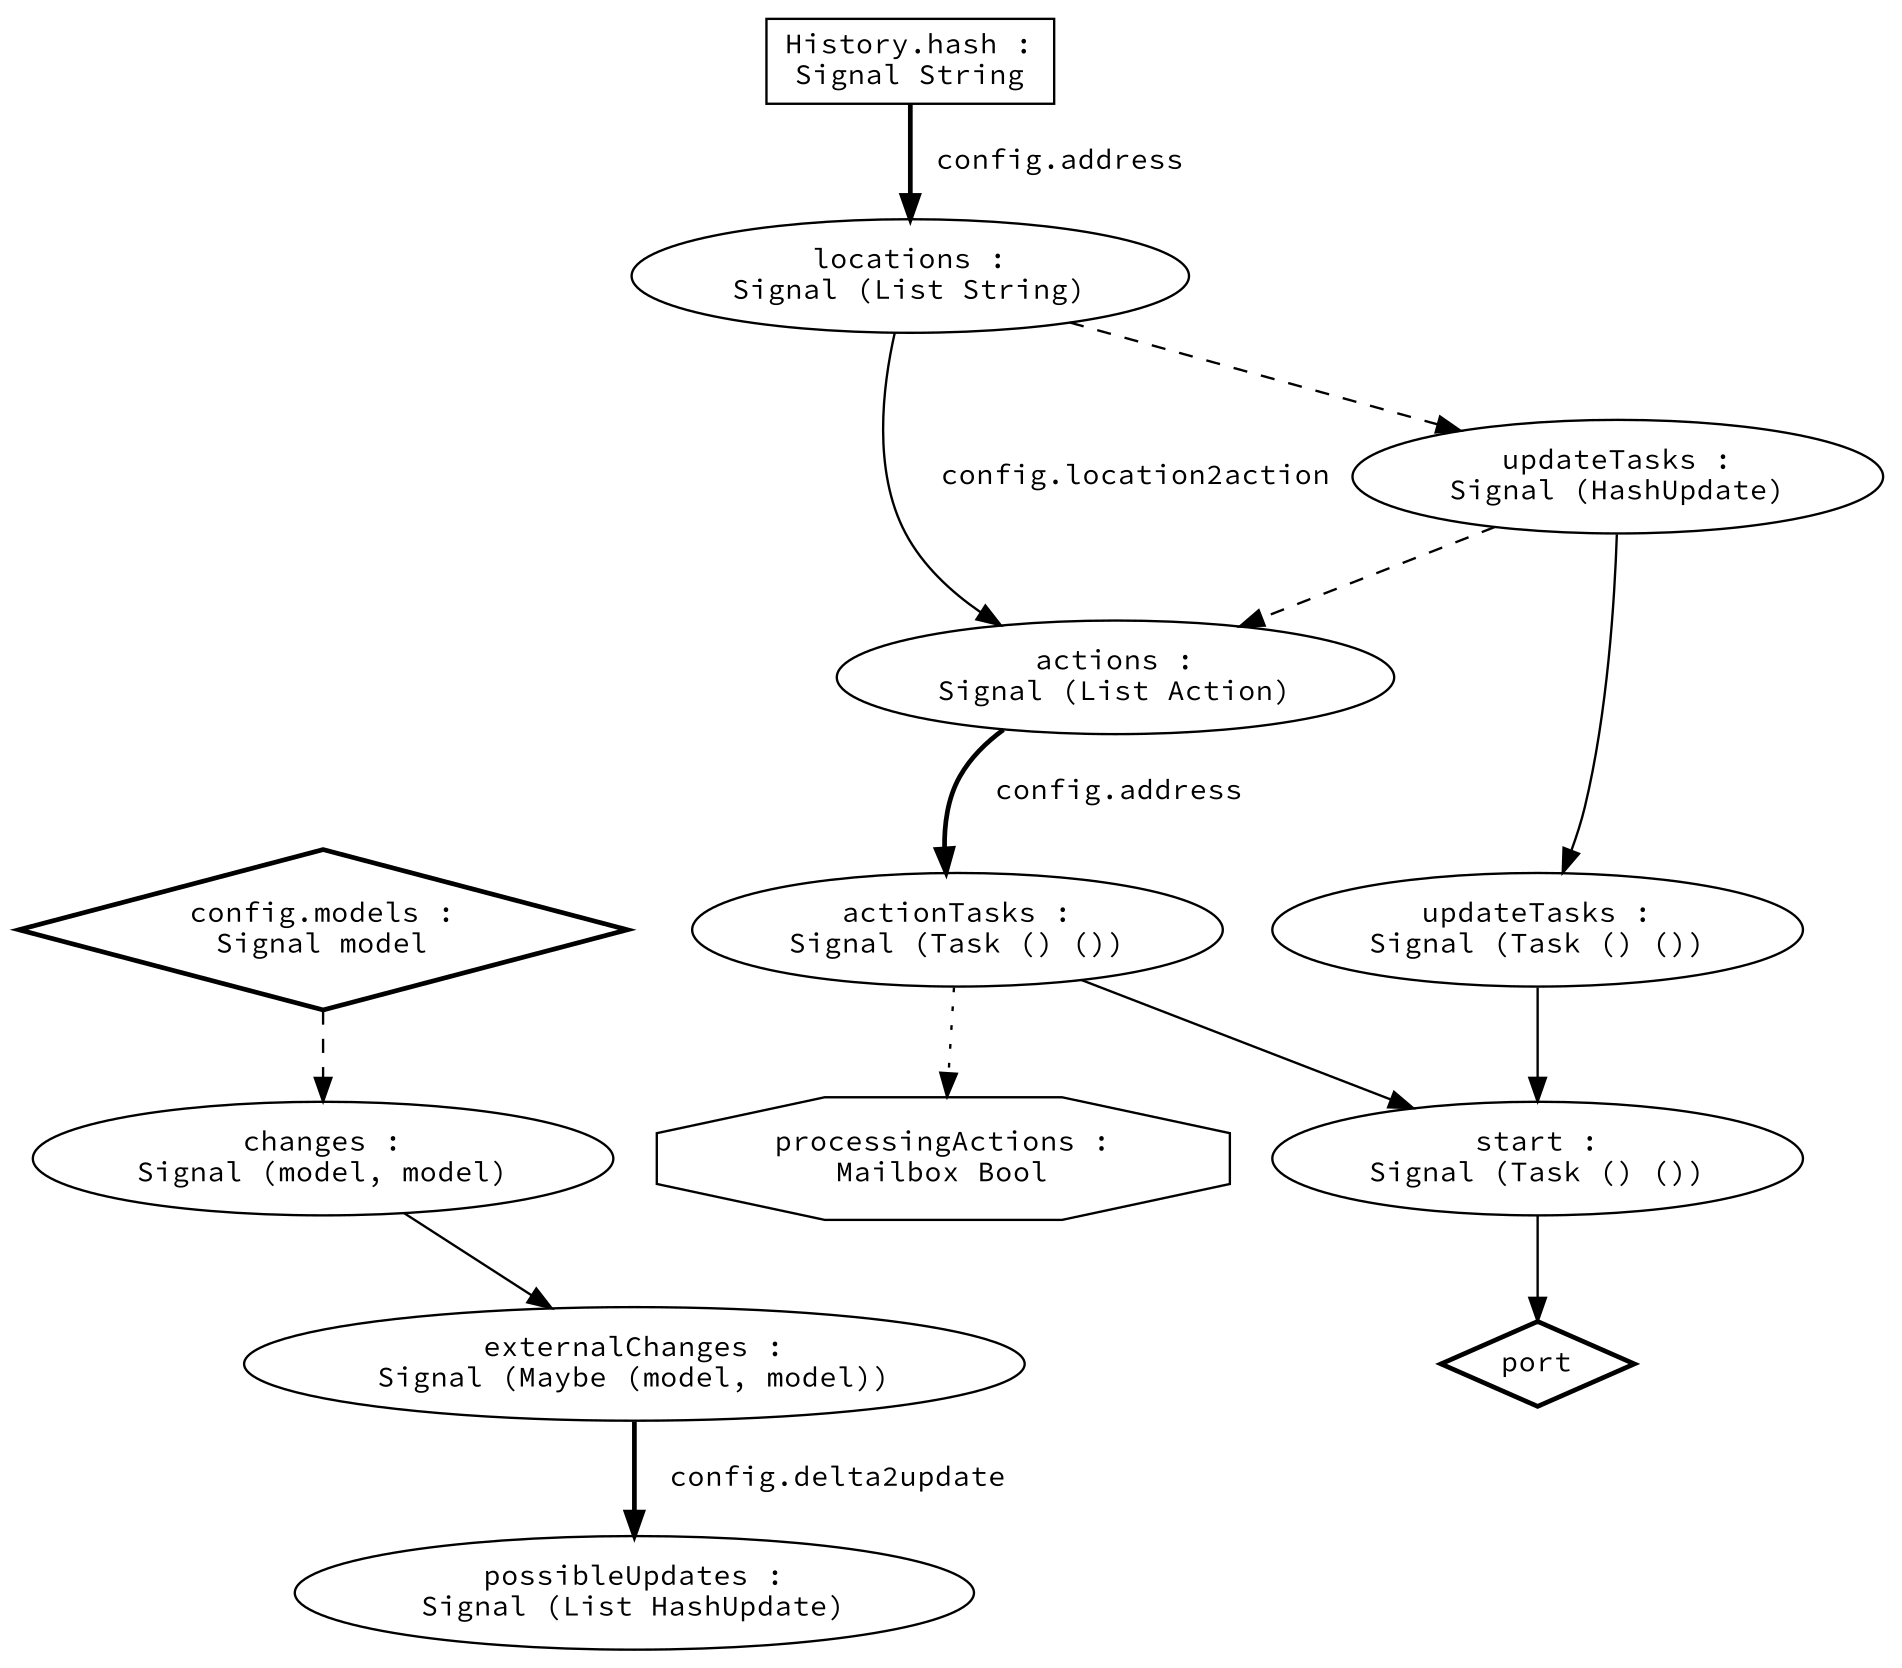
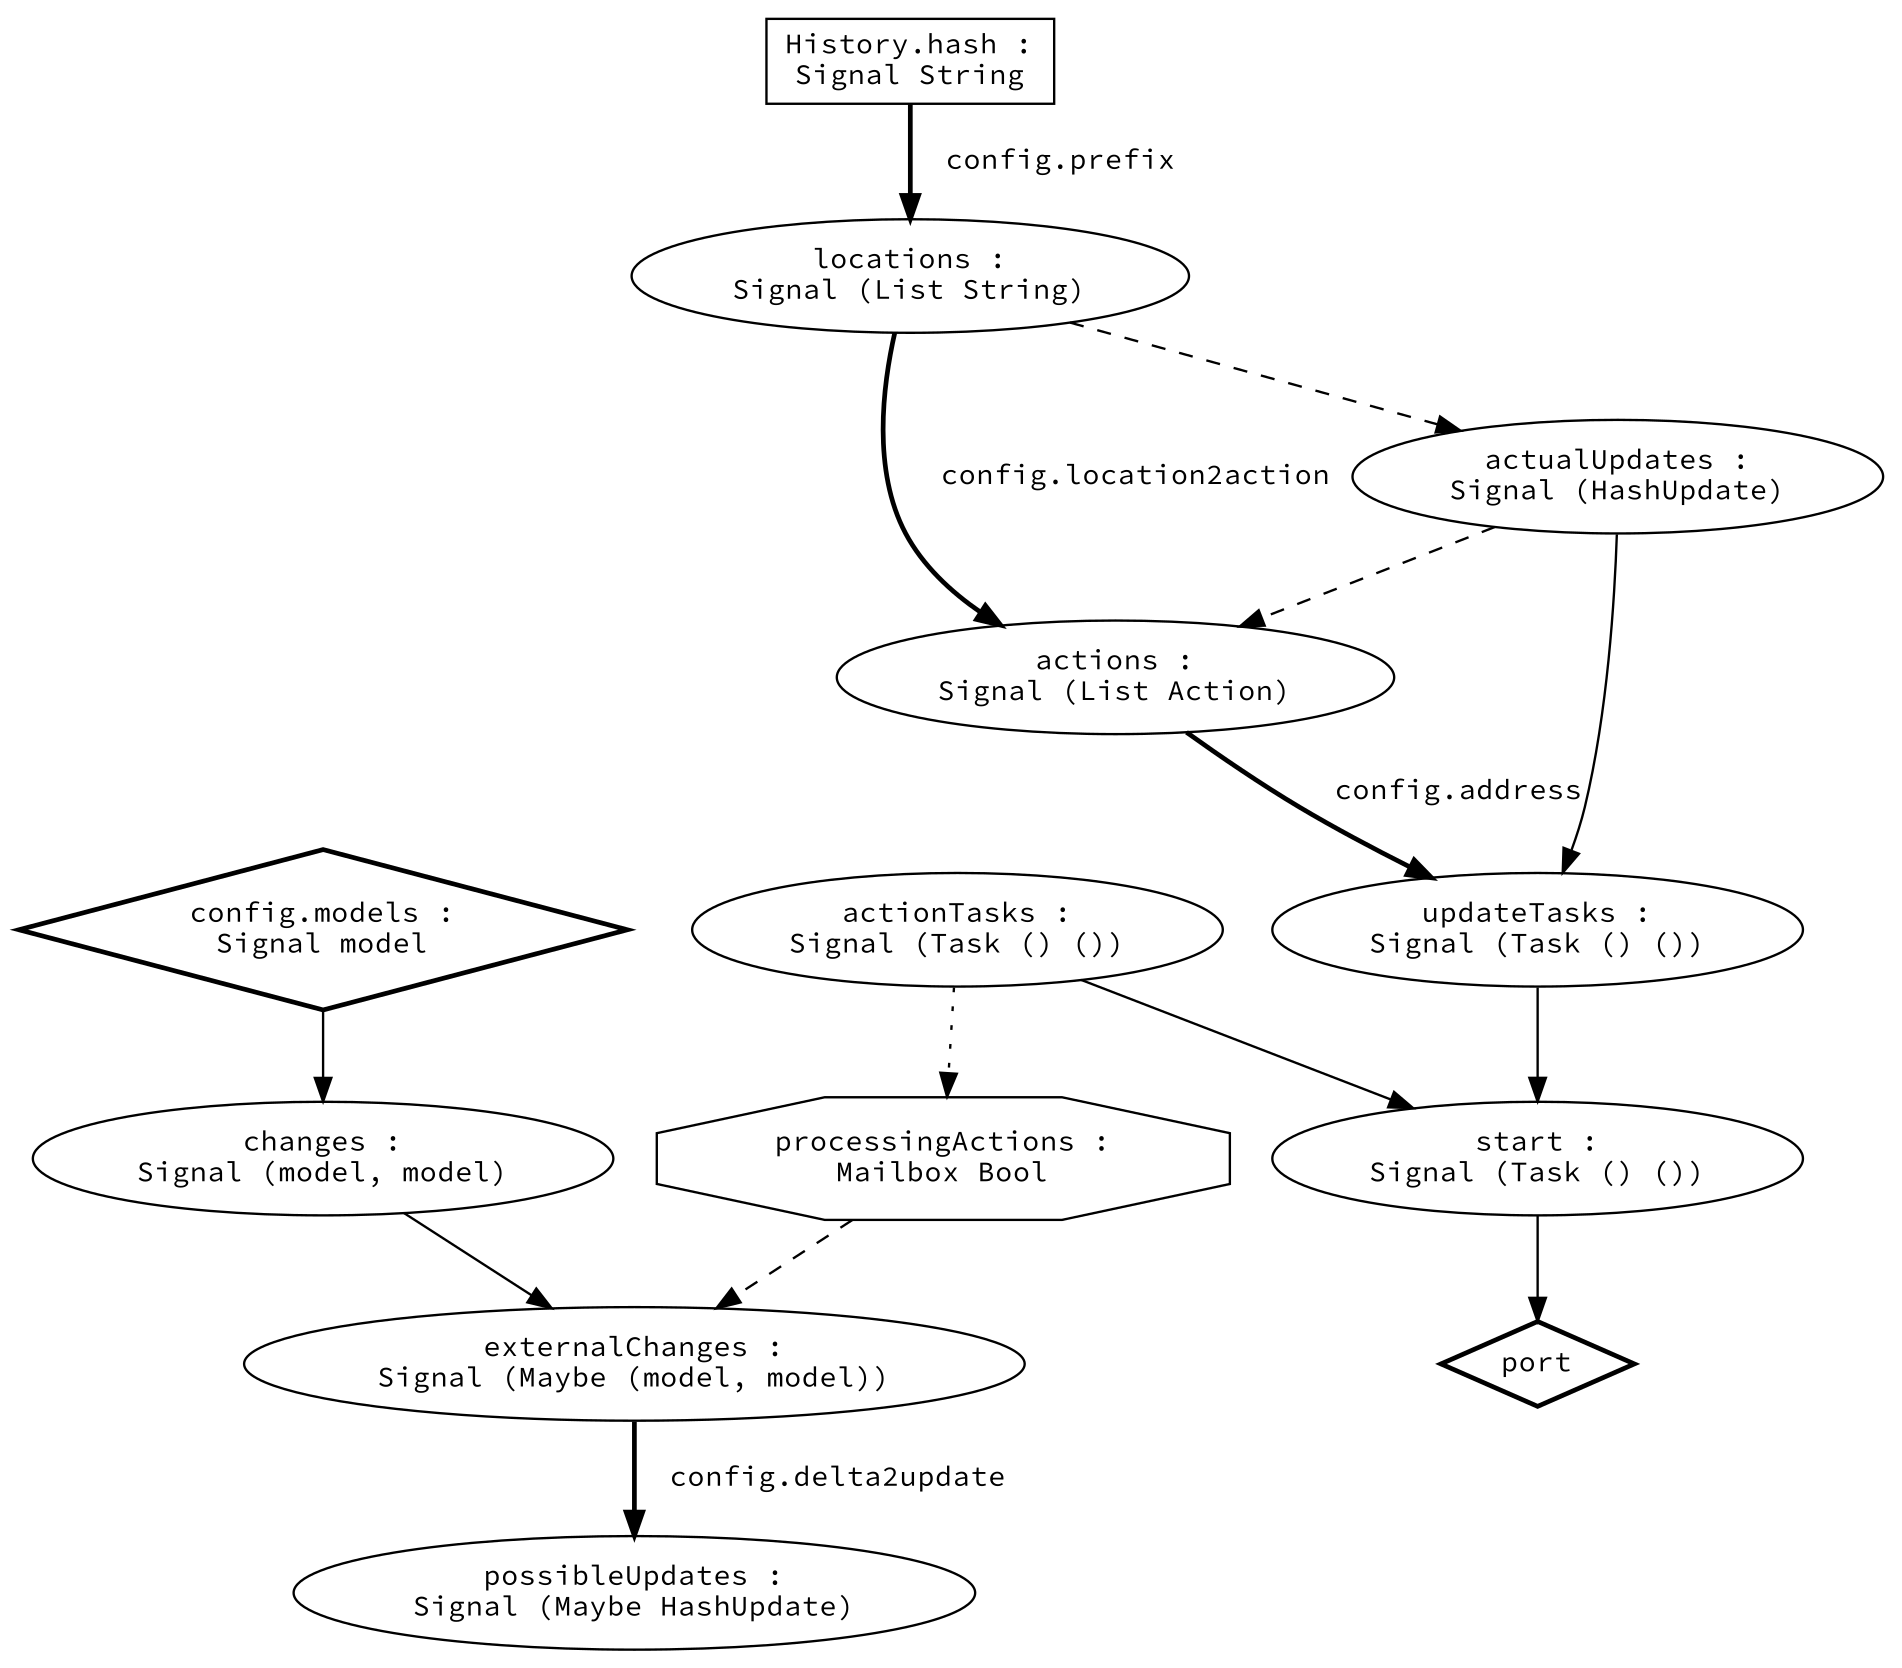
edge "History.hash : Signal String" -> "locations : Signal (List String)": label "  config.address" -> "  config.prefix"
node "updateTasks : Signal (HashUpdate)": label "updateTasks : Signal (HashUpdate)" -> "actualUpdates : Signal (HashUpdate)"
edge "locations : Signal (List String)" -> "actions : Signal (List Action)": style solid -> bold
edge "actions : Signal (List Action)" -> "actionTasks : Signal (Task () ())": now "actions : Signal (List Action)" -> "updateTasks : Signal (Task () ())"
edge "config.models : Signal model" -> "changes : Signal (model, model)": style dashed -> solid
edge "processingActions : Mailbox Bool" -> "externalChanges : Signal (Maybe (model, model))": added
node "possibleUpdates : Signal (List HashUpdate)": label "possibleUpdates : Signal (List HashUpdate)" -> "possibleUpdates : Signal (Maybe HashUpdate)"
